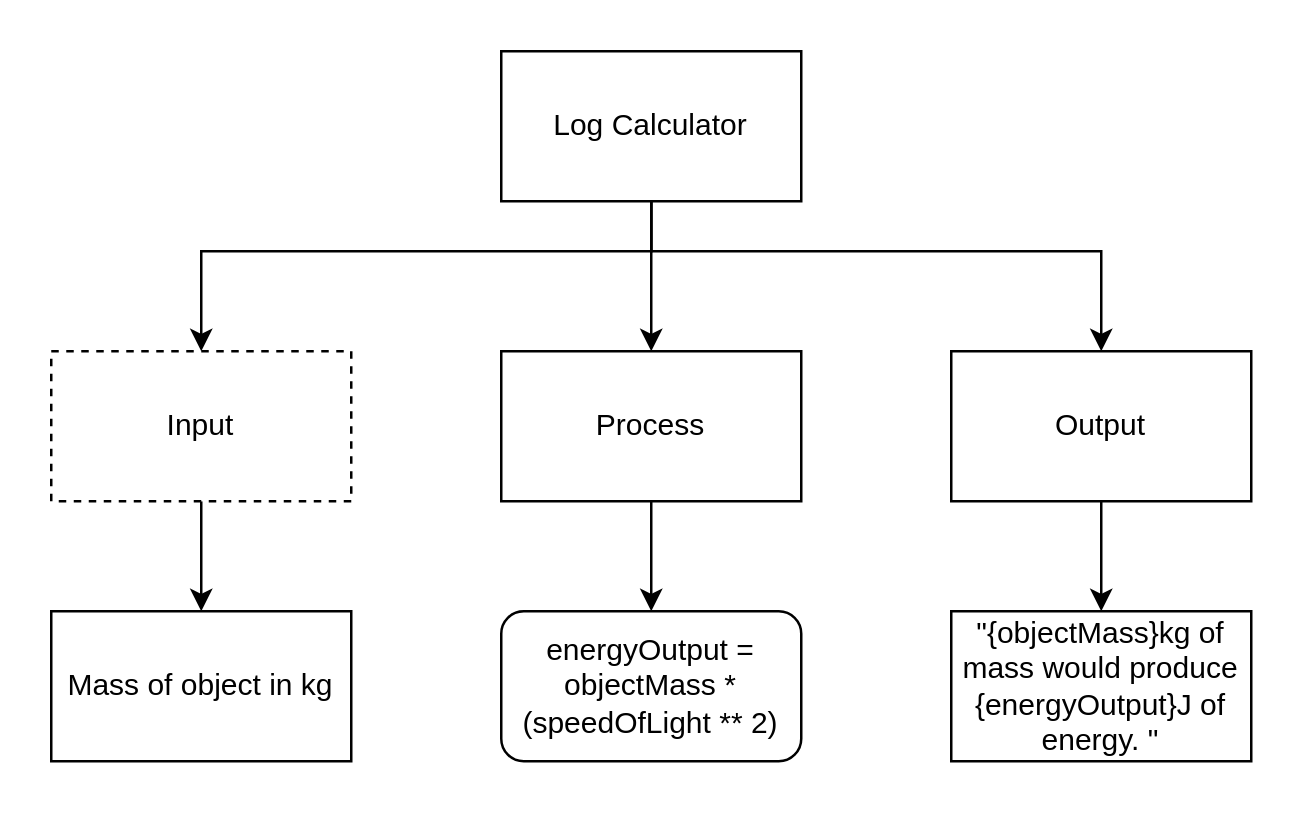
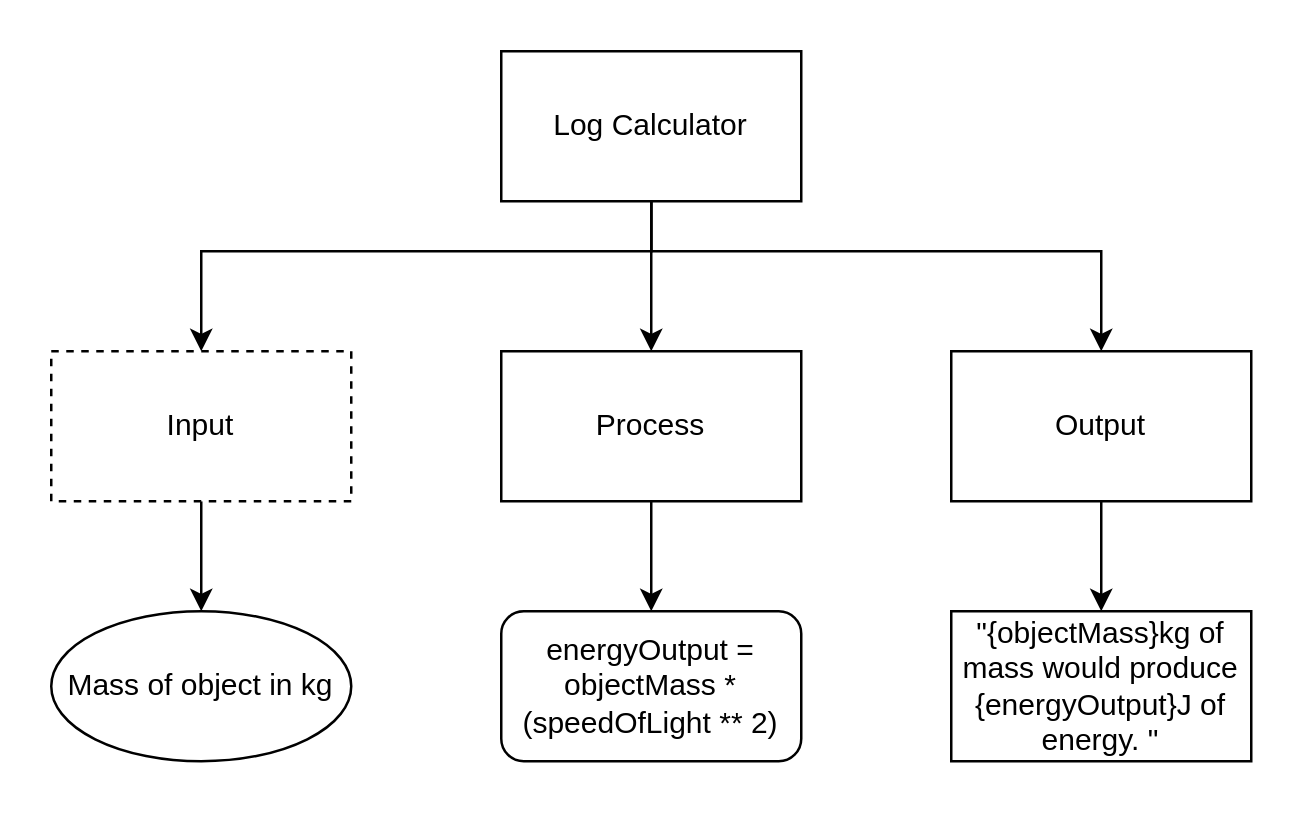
node "Mass of object in kg": shape rectangle -> ellipse
